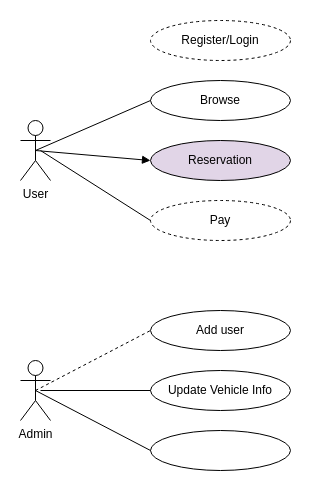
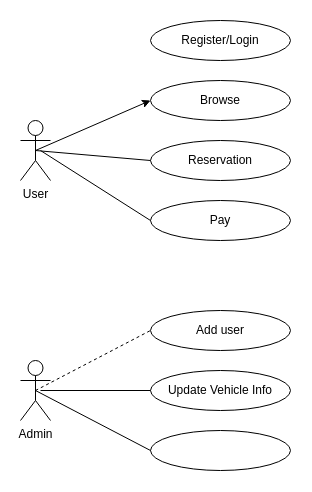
node "Register/Login": style dashed -> solid
edge "Browse" -- "User": arrowhead none -> classic
edge "User" -> "Reservation": arrowhead block -> none
node "Reservation": fillcolor #e1d5e7 -> #ffffff
node "Pay": style dashed -> solid
